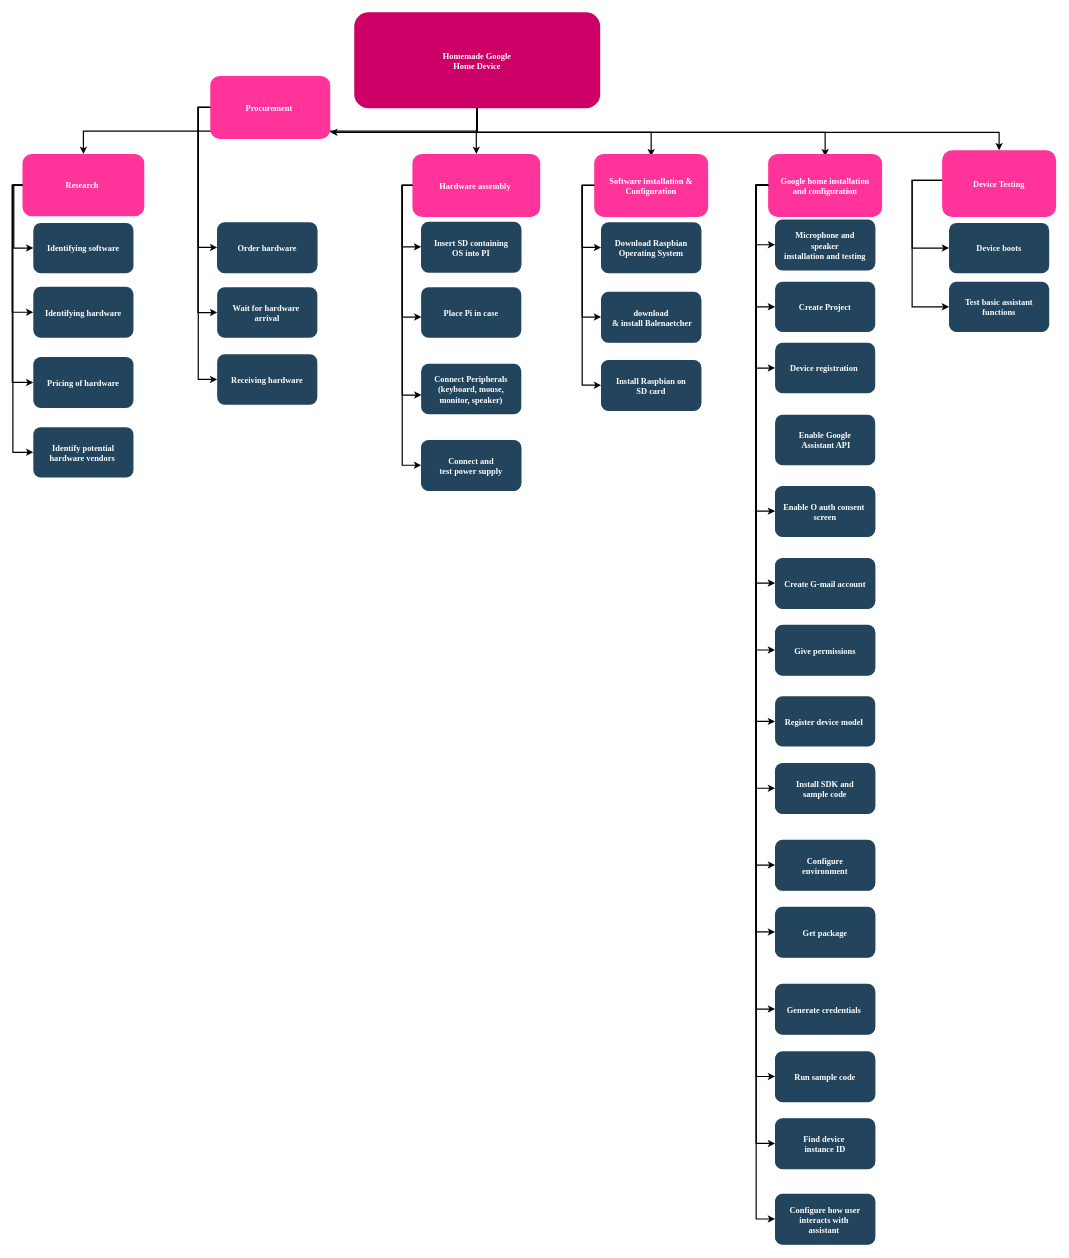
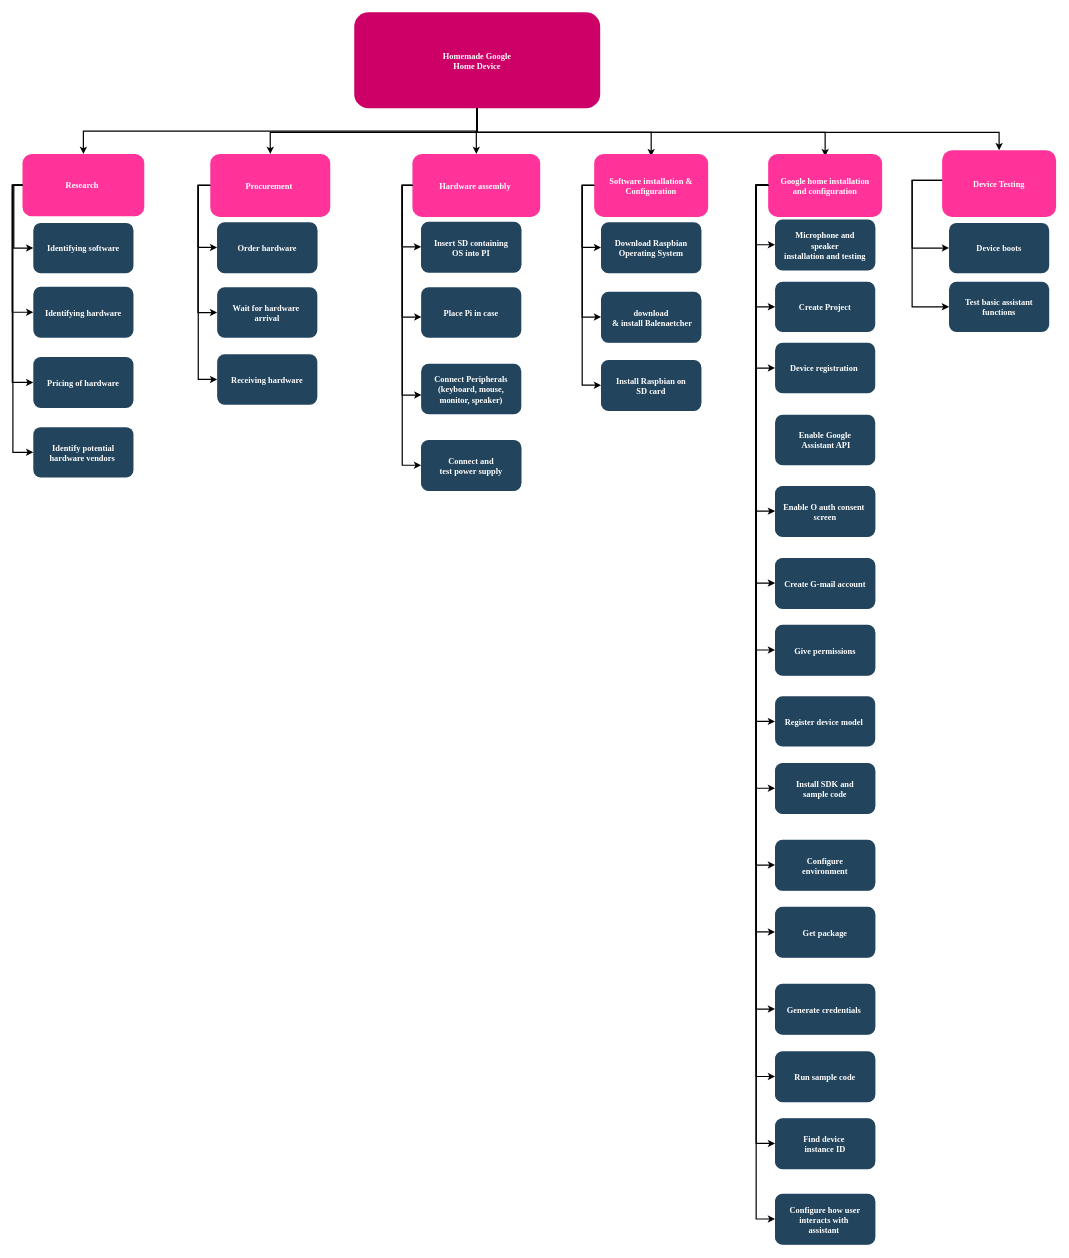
node "Procurement": moved (270, 107) -> (270, 185)
